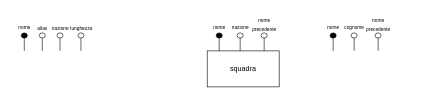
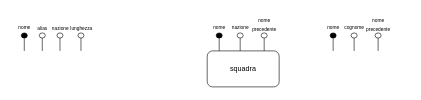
node "squadra": shape rectangle -> rounded rectangle
